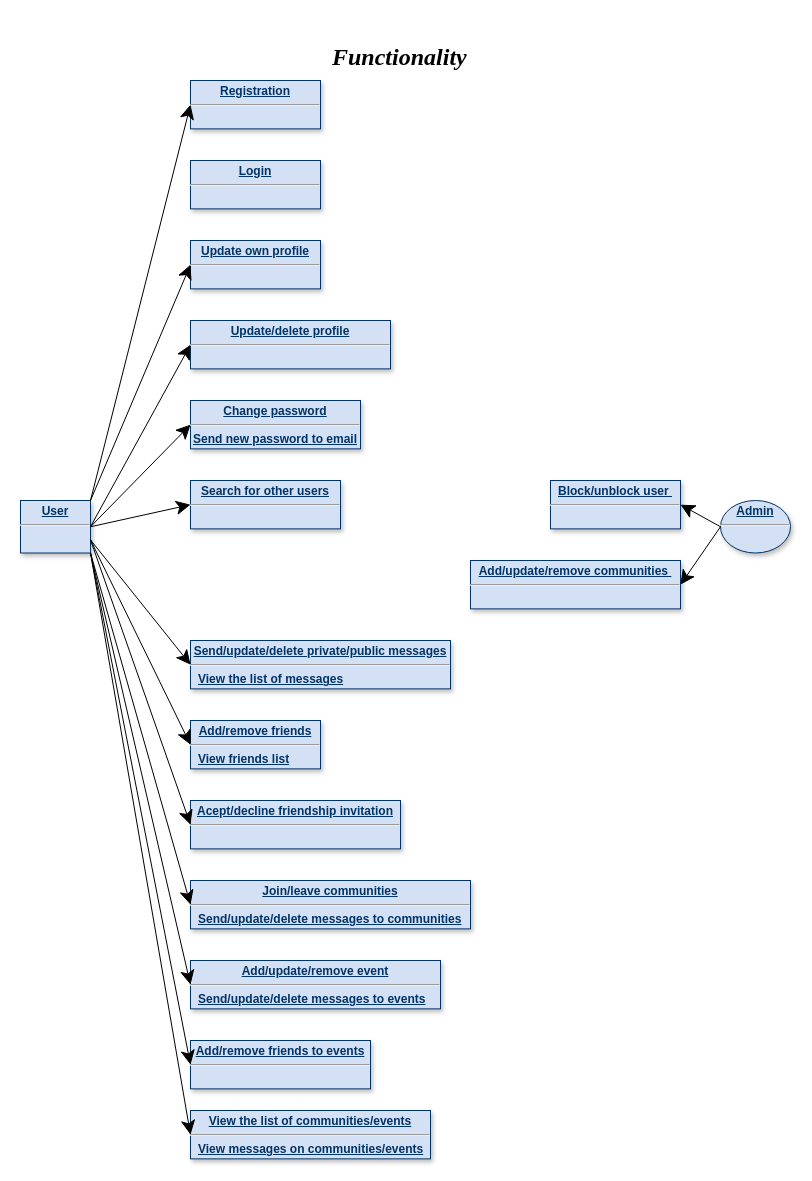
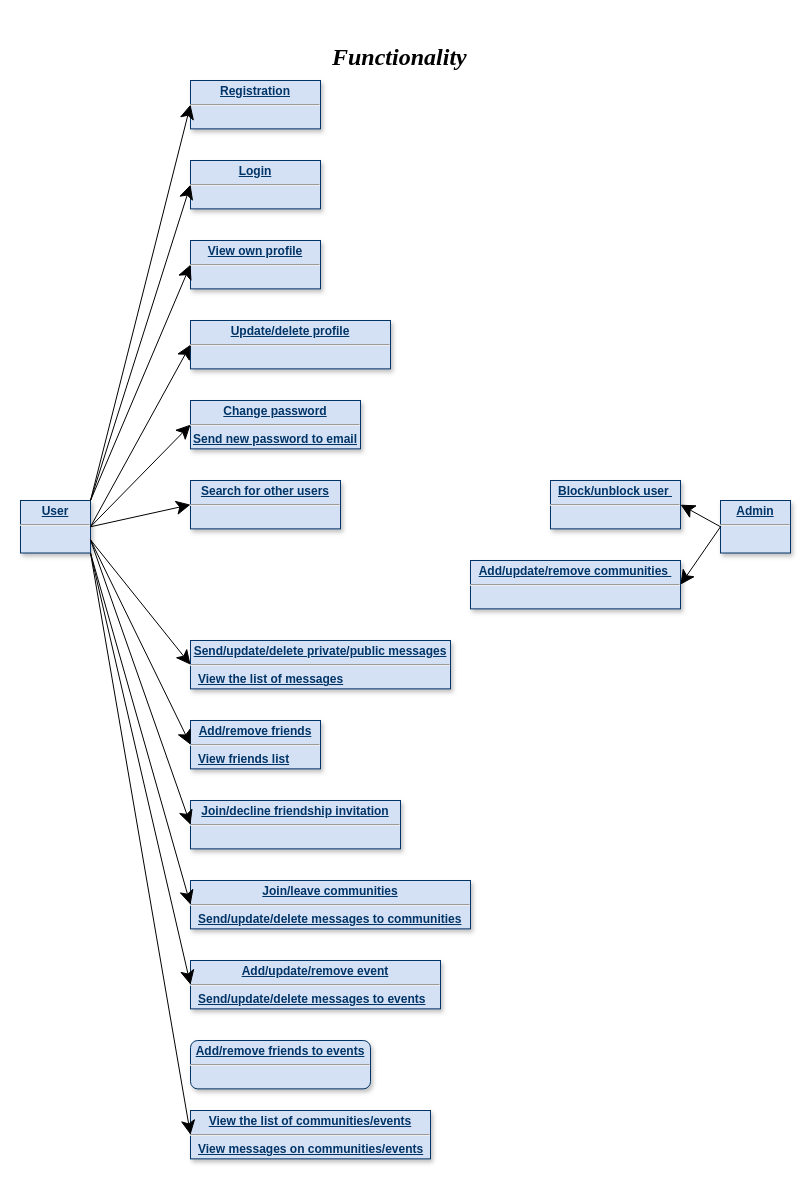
node "Update own profile": label "Update own profile" -> "View own profile"
edge "User" -> "Login": added
node "Admin": shape ellipse -> rectangle
node "Acept/decline friendship invitation": label "Acept/decline friendship invitation" -> "Join/decline friendship invitation"
edge "User" -> "Add/remove friends to events": removed
node "Add/remove friends to events": shape rectangle -> rounded rectangle
